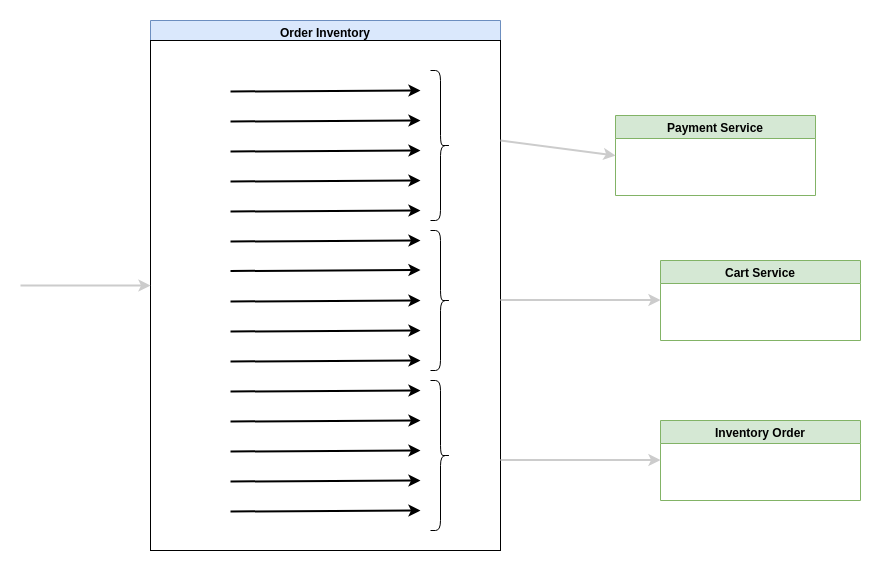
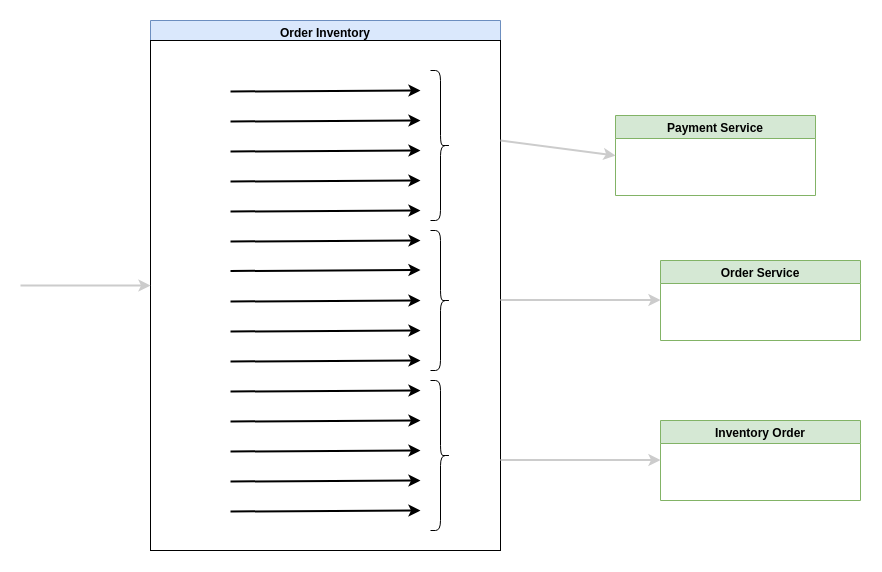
node "Cart Service": label "Cart Service" -> "Order Service"
